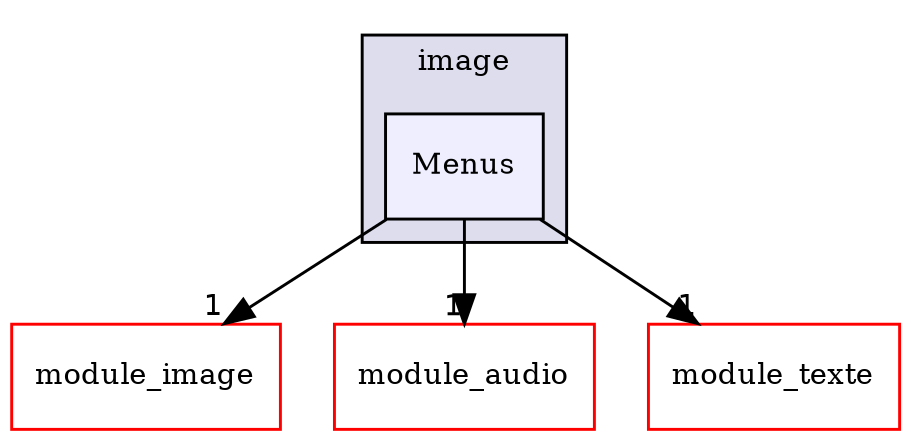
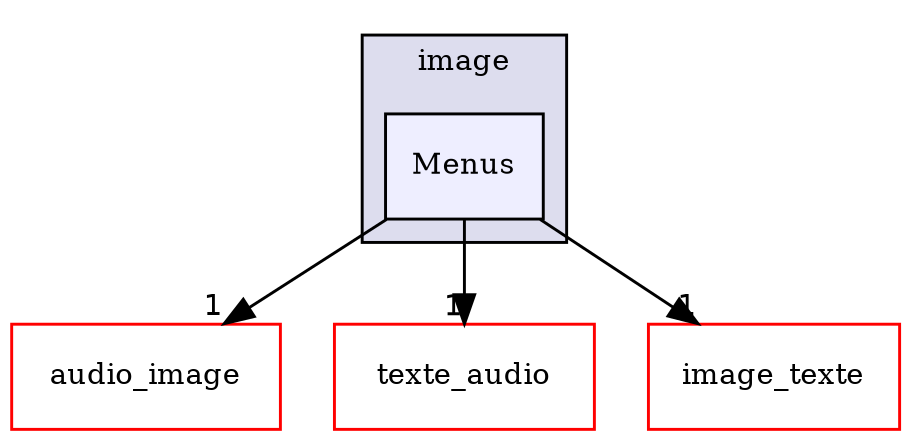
node "module_image": label "module_image" -> "audio_image"
node "module_audio": label "module_audio" -> "texte_audio"
node "module_texte": label "module_texte" -> "image_texte"
